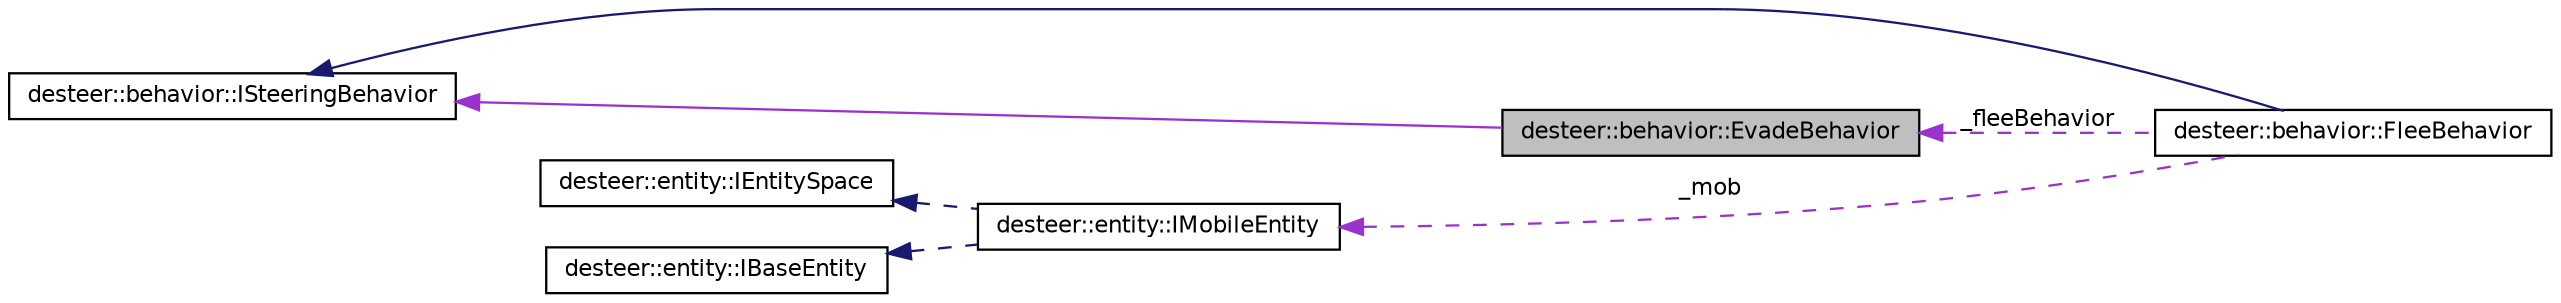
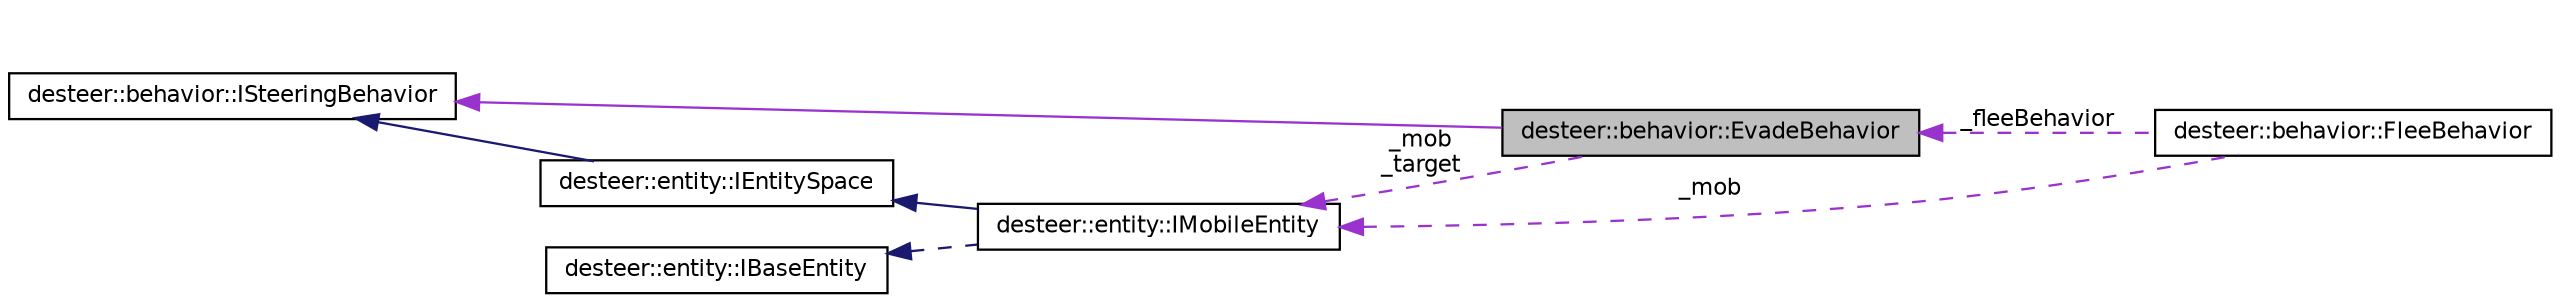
edge "desteer::behavior::FleeBehavior" -> "desteer::behavior::ISteeringBehavior": now "desteer::entity::IEntitySpace" -> "desteer::behavior::ISteeringBehavior"
edge "desteer::behavior::EvadeBehavior" -> "desteer::entity::IMobileEntity": added, label "_mob _target"
edge "desteer::entity::IMobileEntity" -> "desteer::entity::IEntitySpace": style dashed -> solid
